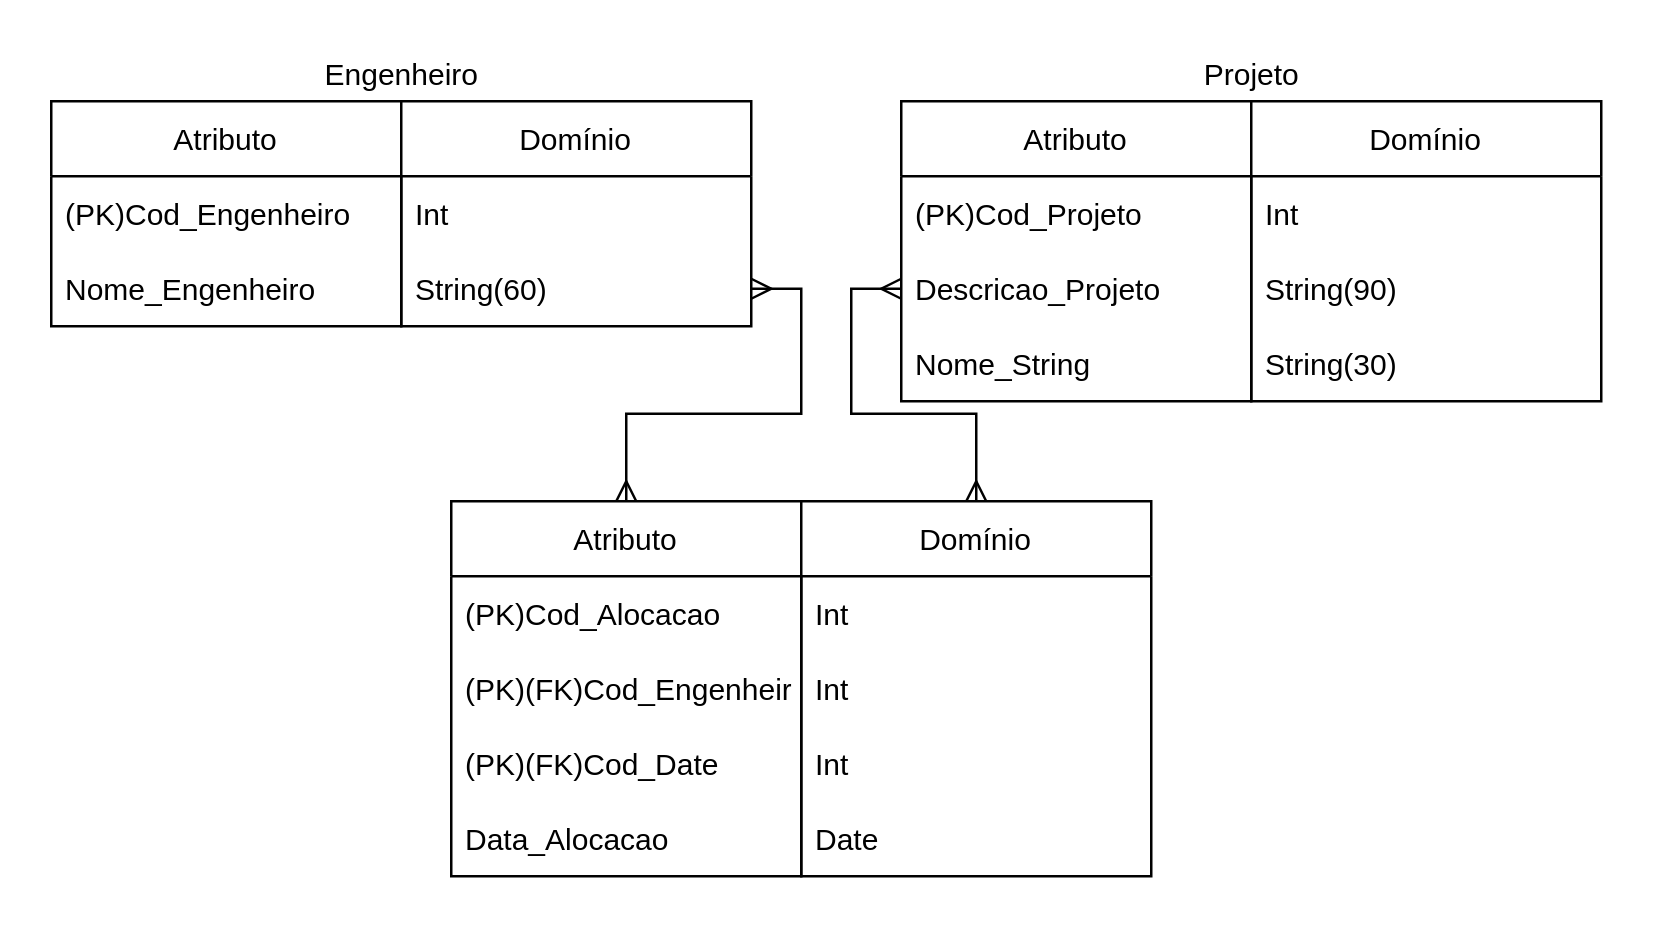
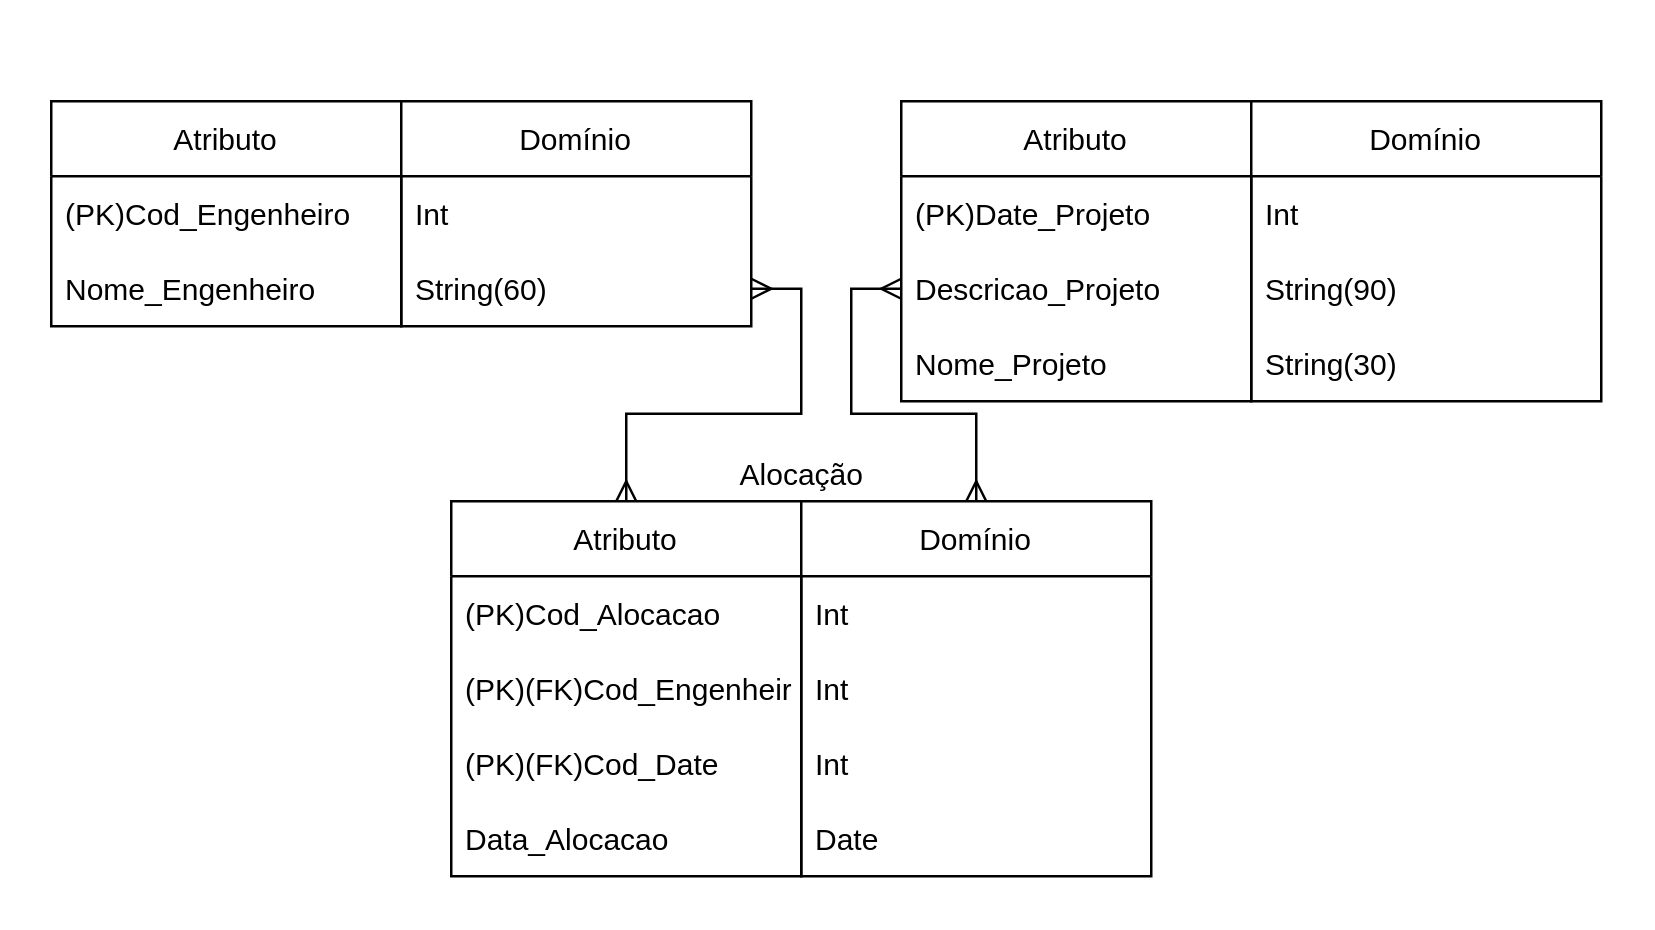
node "Engenheiro": removed
node "Projeto": removed
node "(PK)Cod_Projeto": label "(PK)Cod_Projeto" -> "(PK)Date_Projeto"
node "Nome_String": label "Nome_String" -> "Nome_Projeto"
node "Alocação": added
